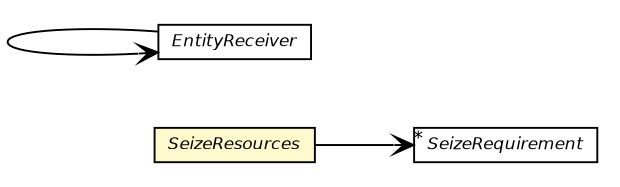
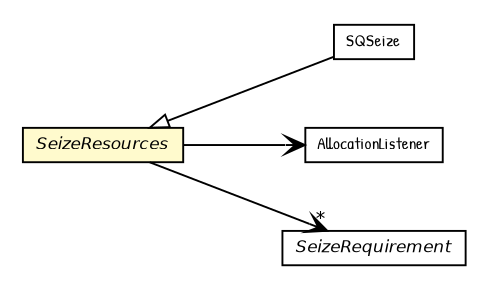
node "EntityReceiver": removed
node "SQSeize": added
node "AllocationListener": added
